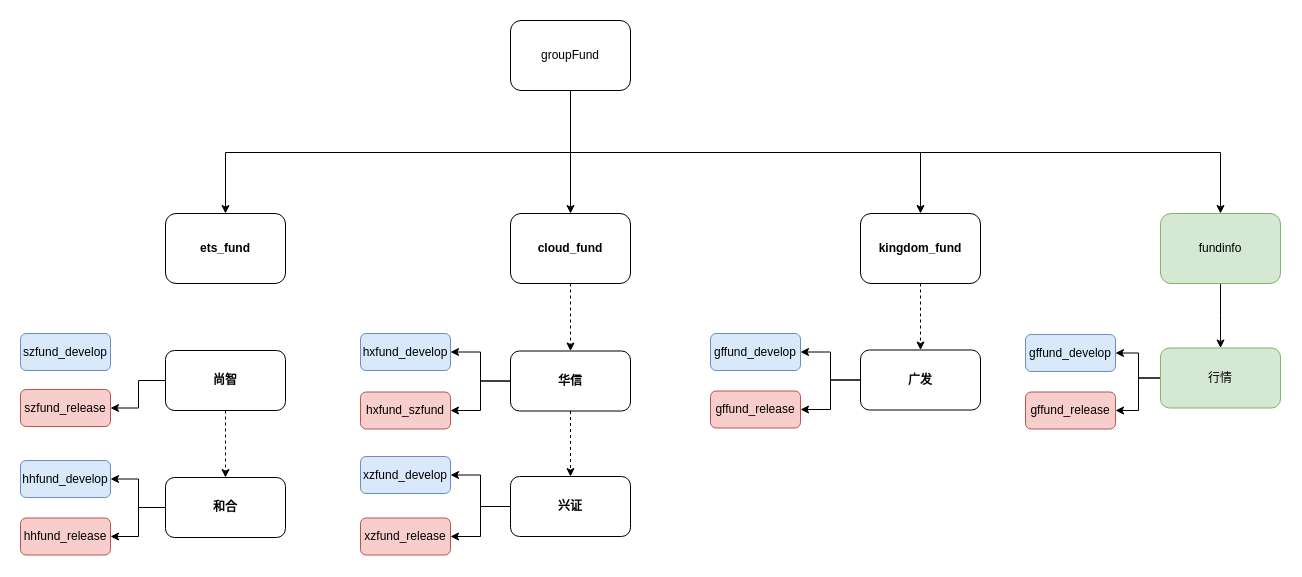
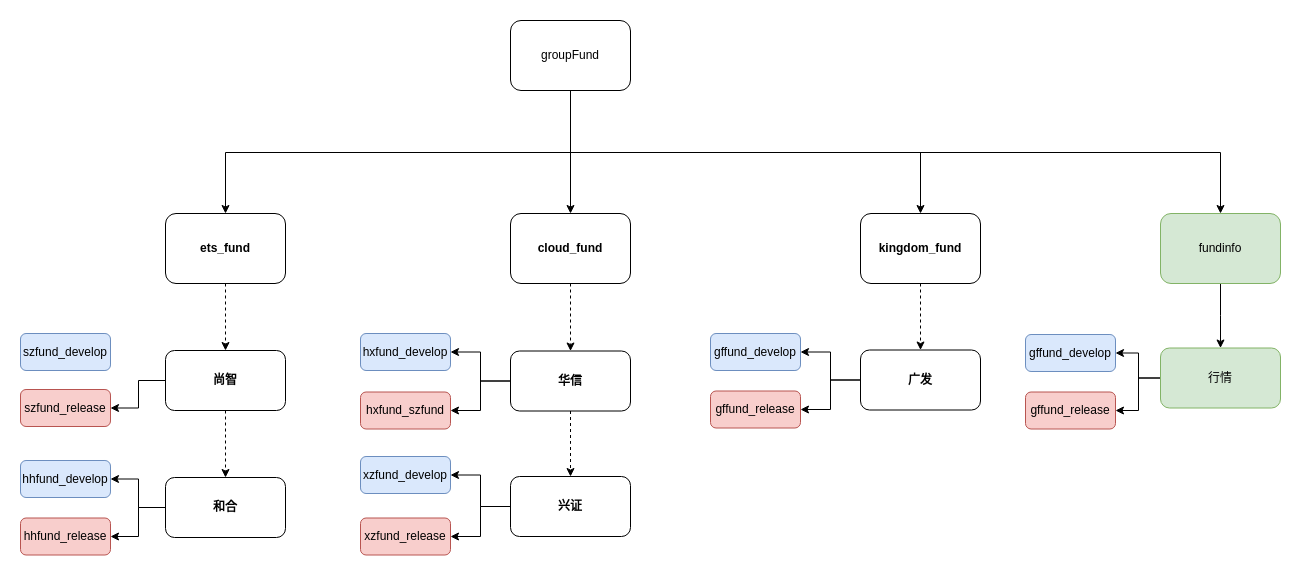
edge "ets_fund" -> "尚智": added
